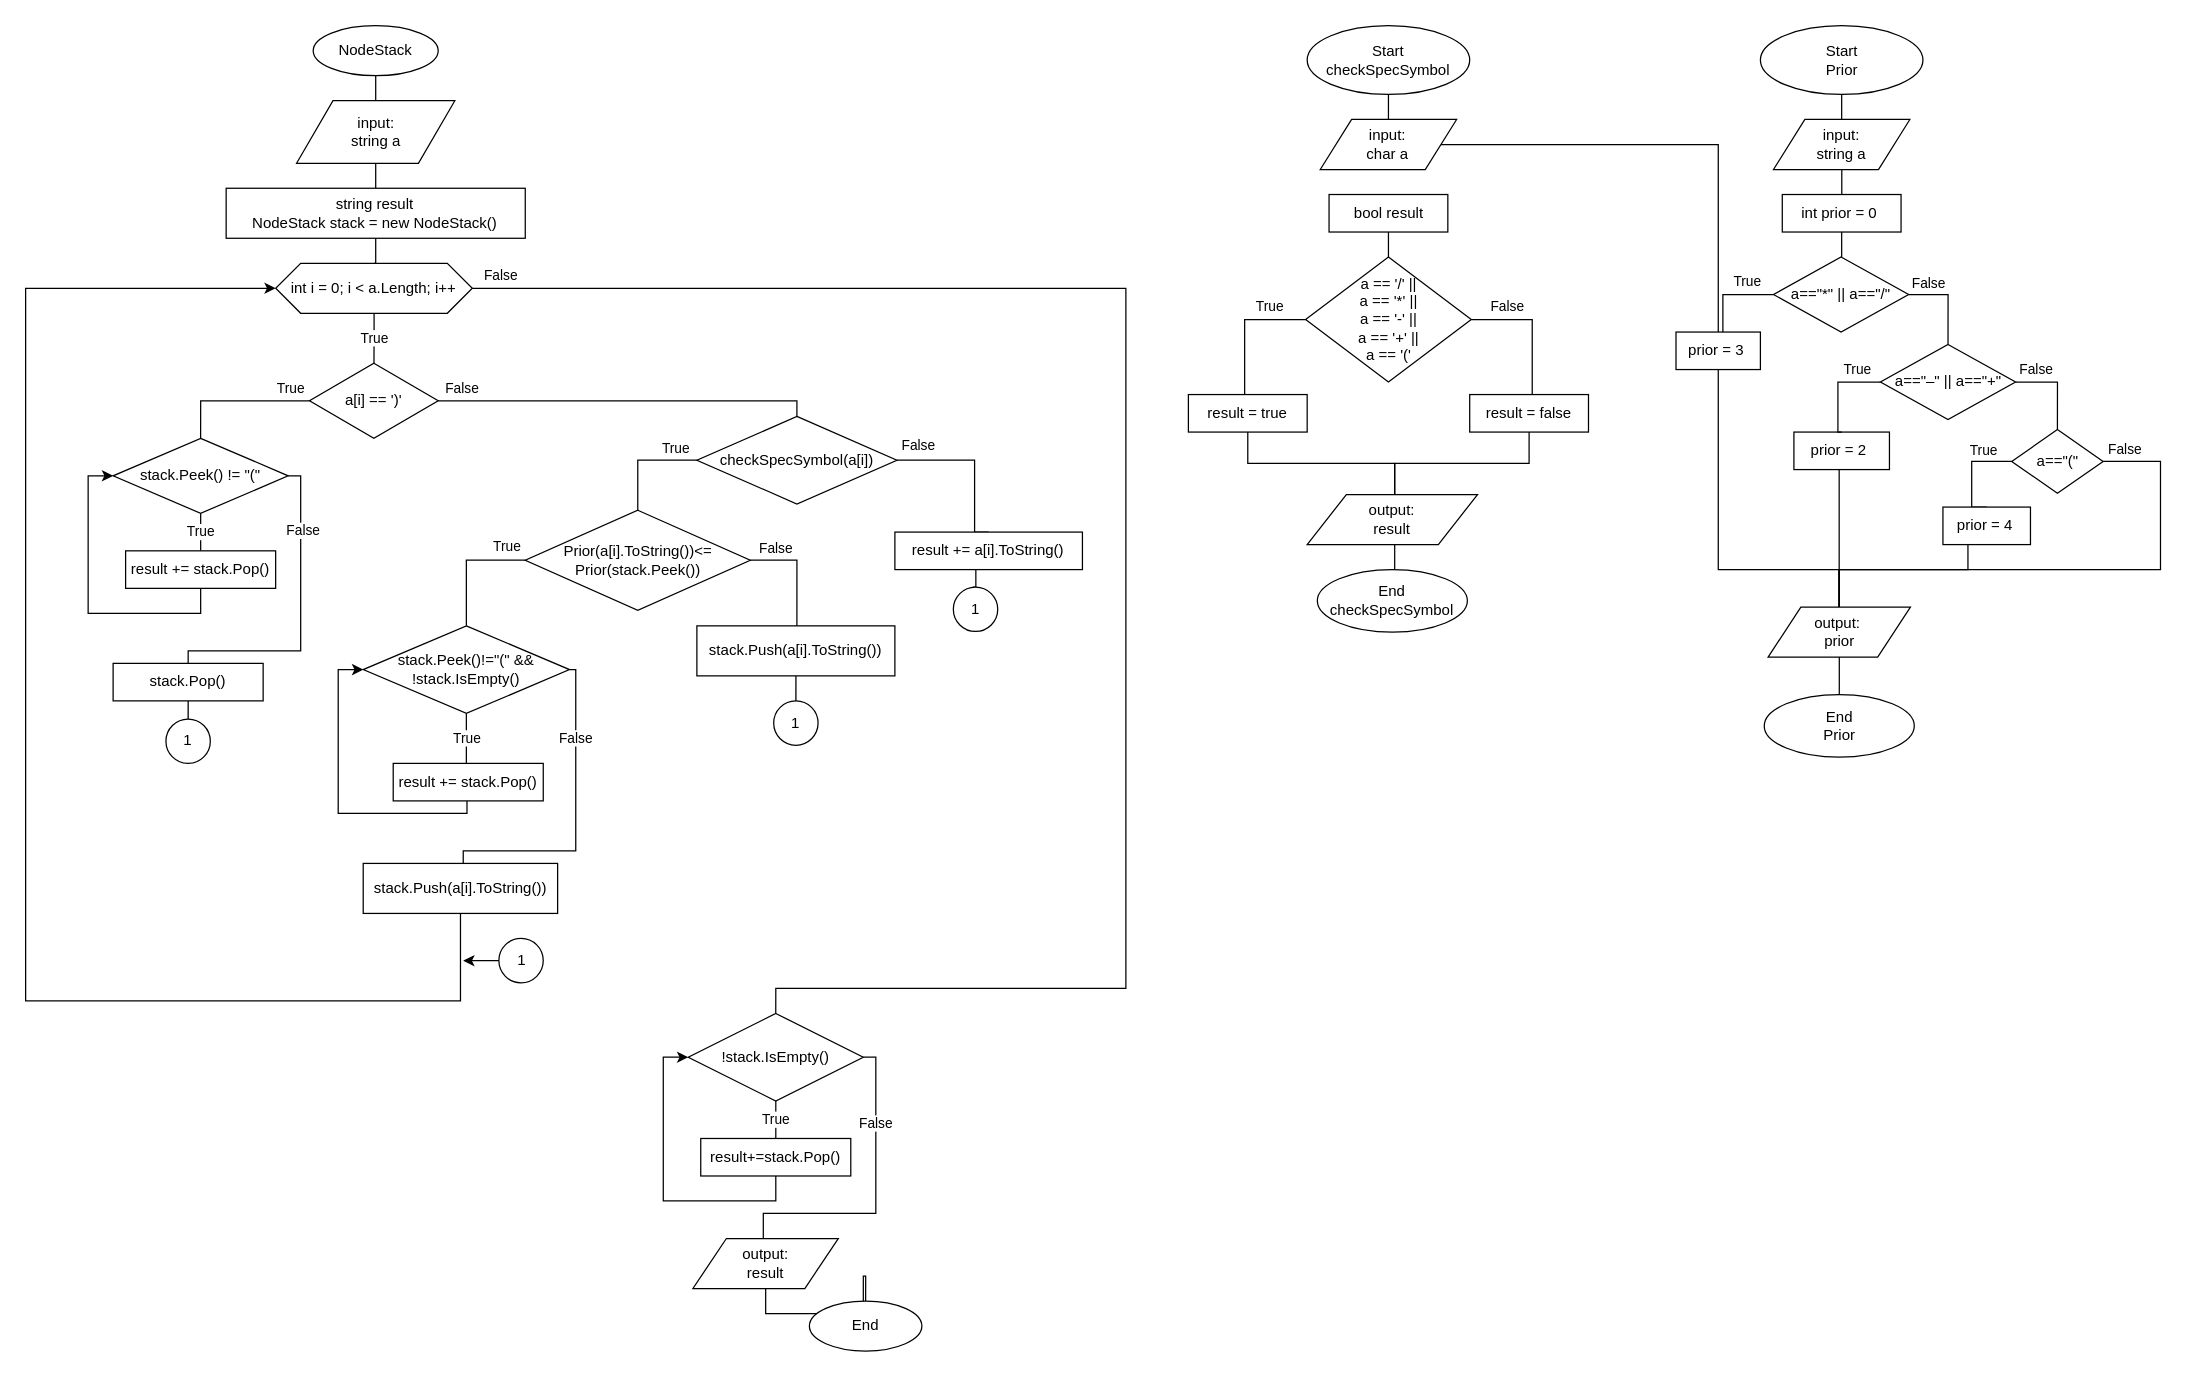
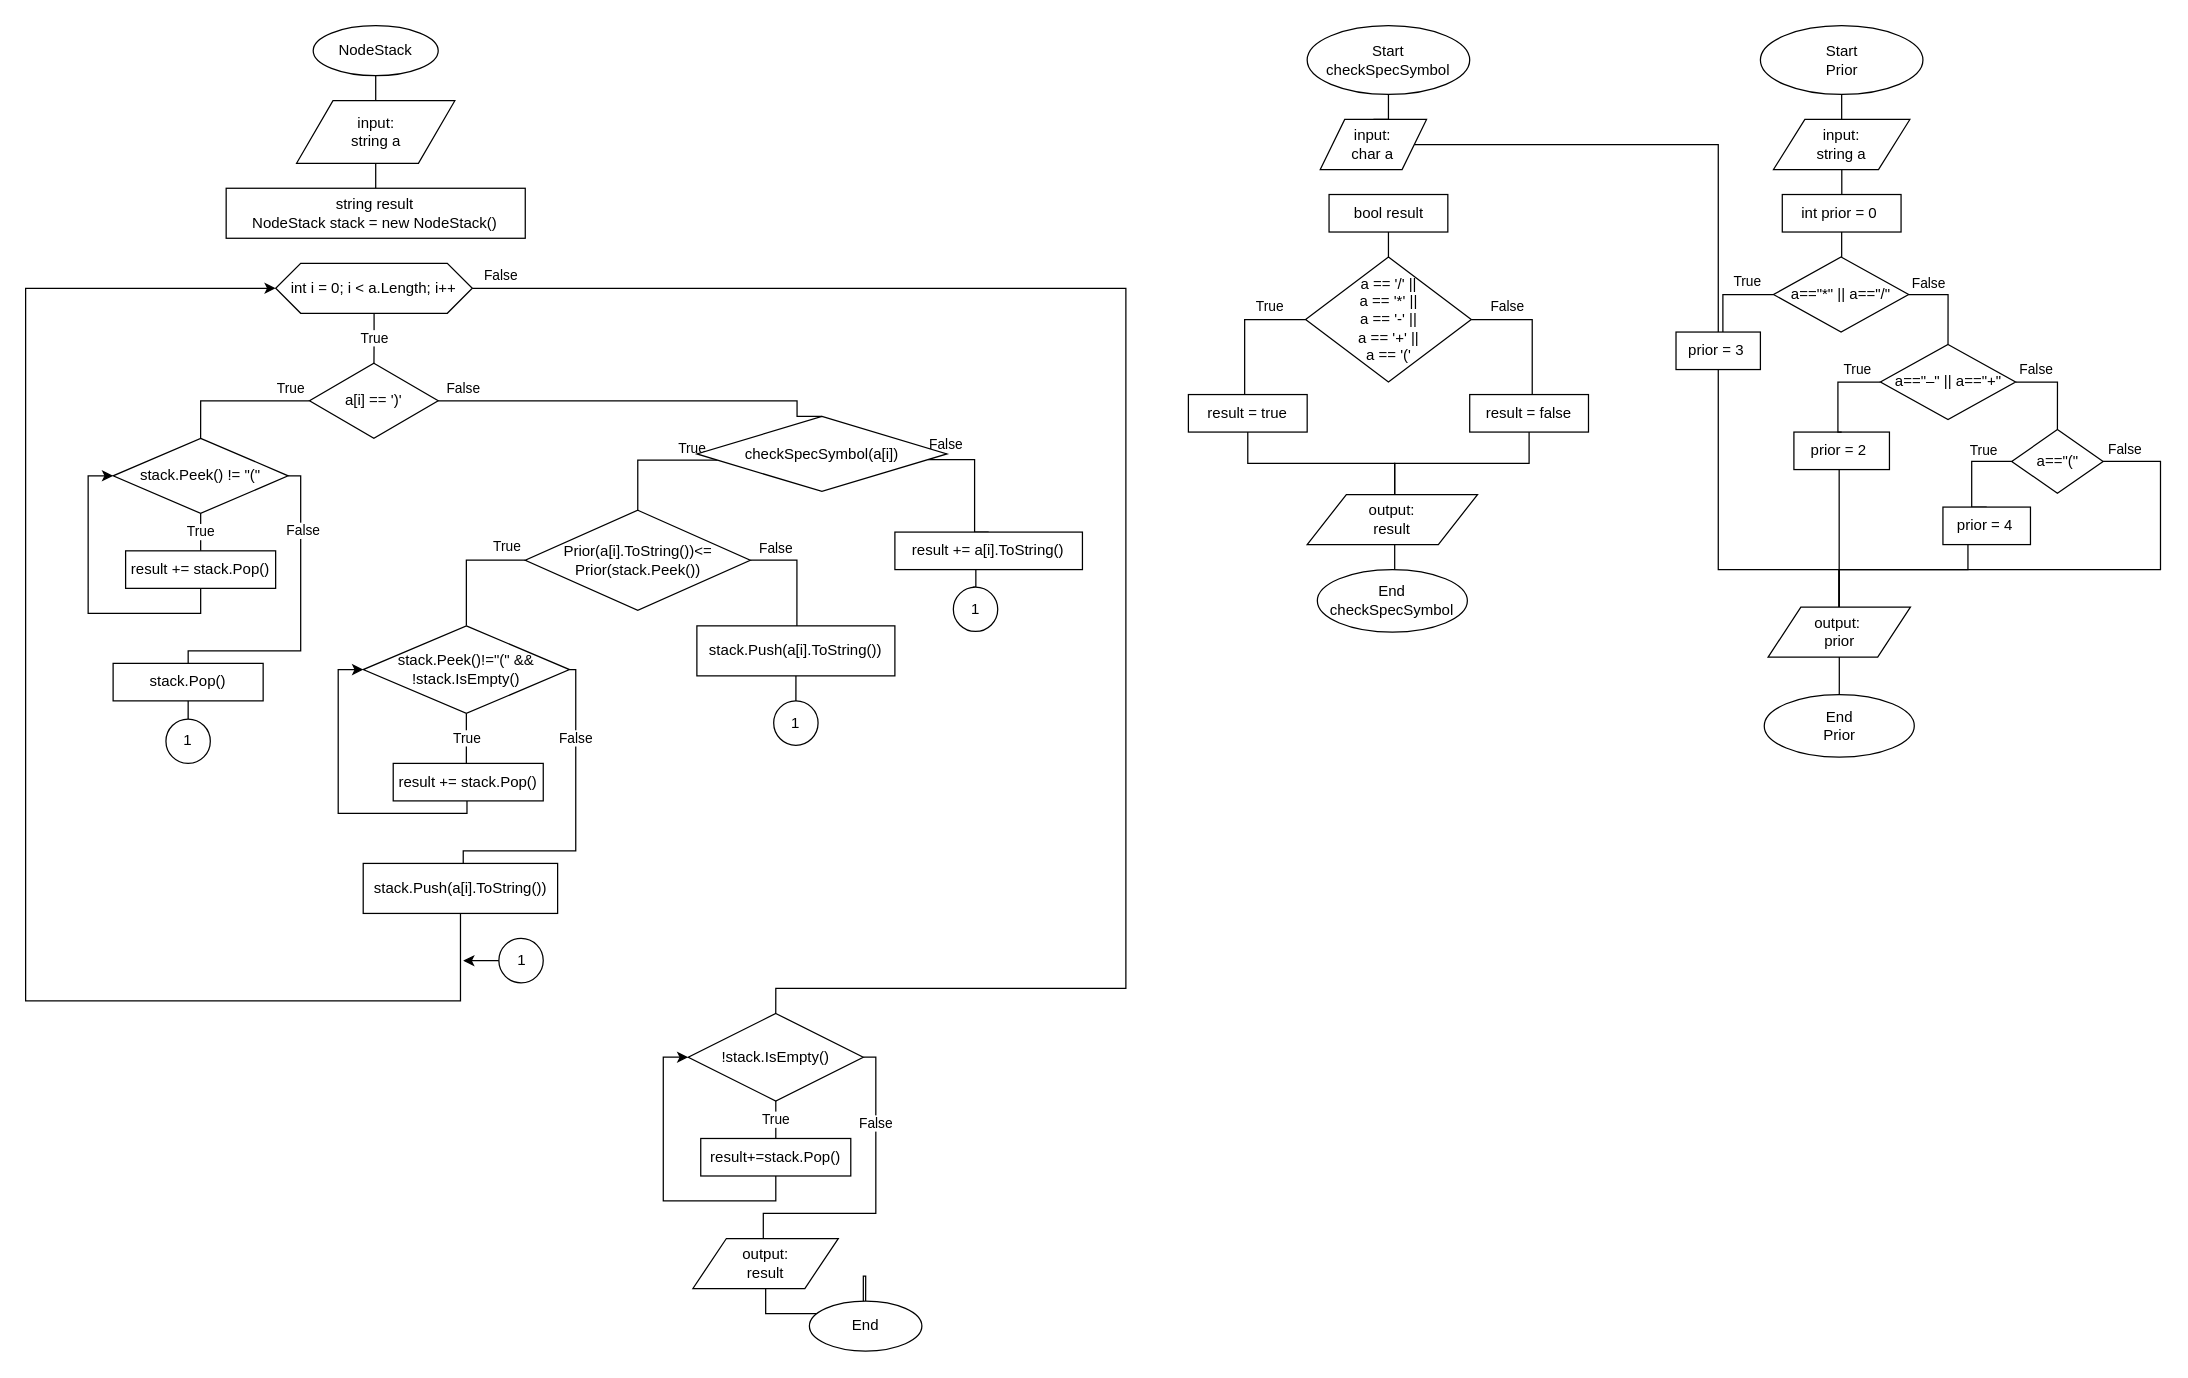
node "input: char a": size 136x50 -> 106x50
edge "string result NodeStack stack = new NodeStack()" -- "int i = 0; i < a.Length; i++": removed
node "checkSpecSymbol(a[i])": size 200x88 -> 250x75
